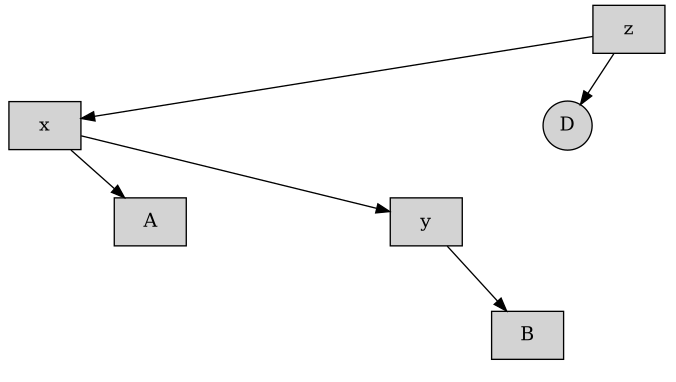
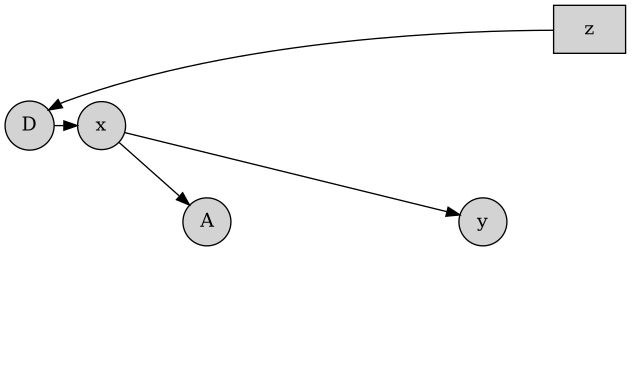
edge "z" -> "x": now "D" -> "x"
node "x": shape box -> circle
node "A": shape box -> circle
node "y": shape box -> circle
node "B": removed
